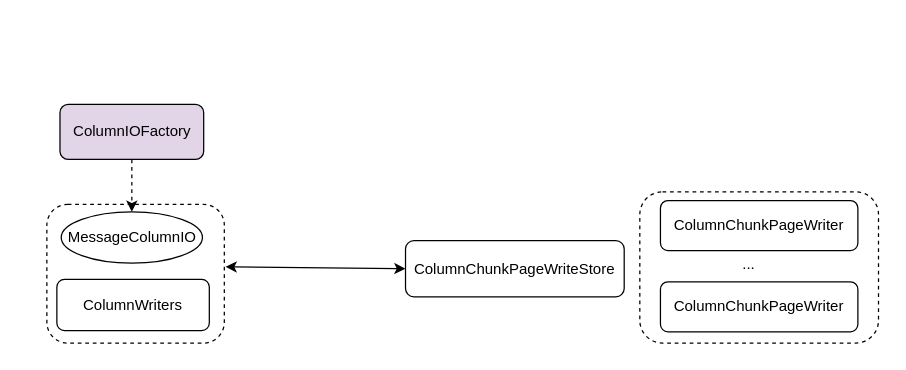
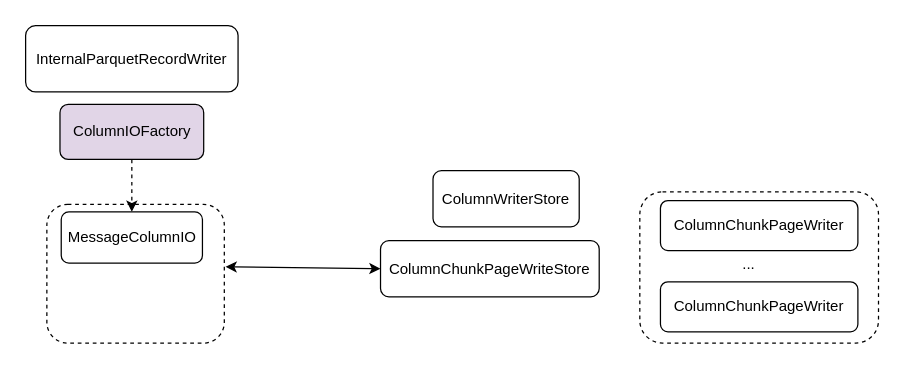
node "InternalParquetRecordWriter": added
node "ColumnWriterStore": added
node "MessageColumnIO": shape ellipse -> rounded rectangle
node "ColumnChunkPageWriteStore": moved (515, 269) -> (490, 269)
node "ColumnWriters": removed
